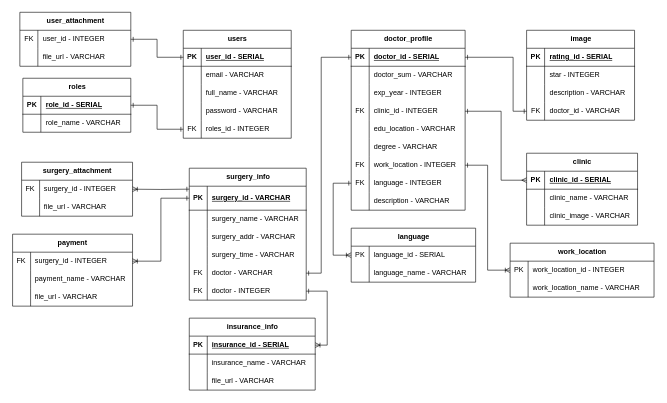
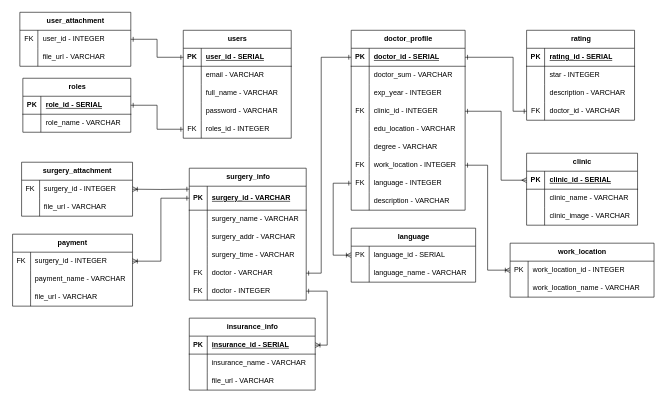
node "image": label "image" -> "rating"
